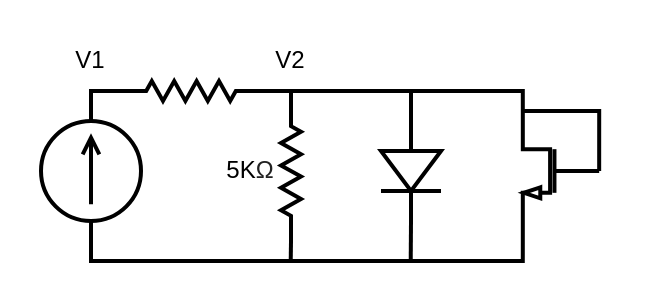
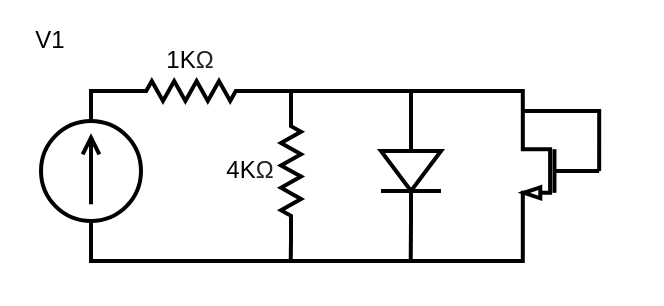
node "V1": moved (91, 61) -> (51, 41)
node "1KΩ": added
node "V2": removed
node "5KΩ": label "5KΩ" -> "4KΩ"
